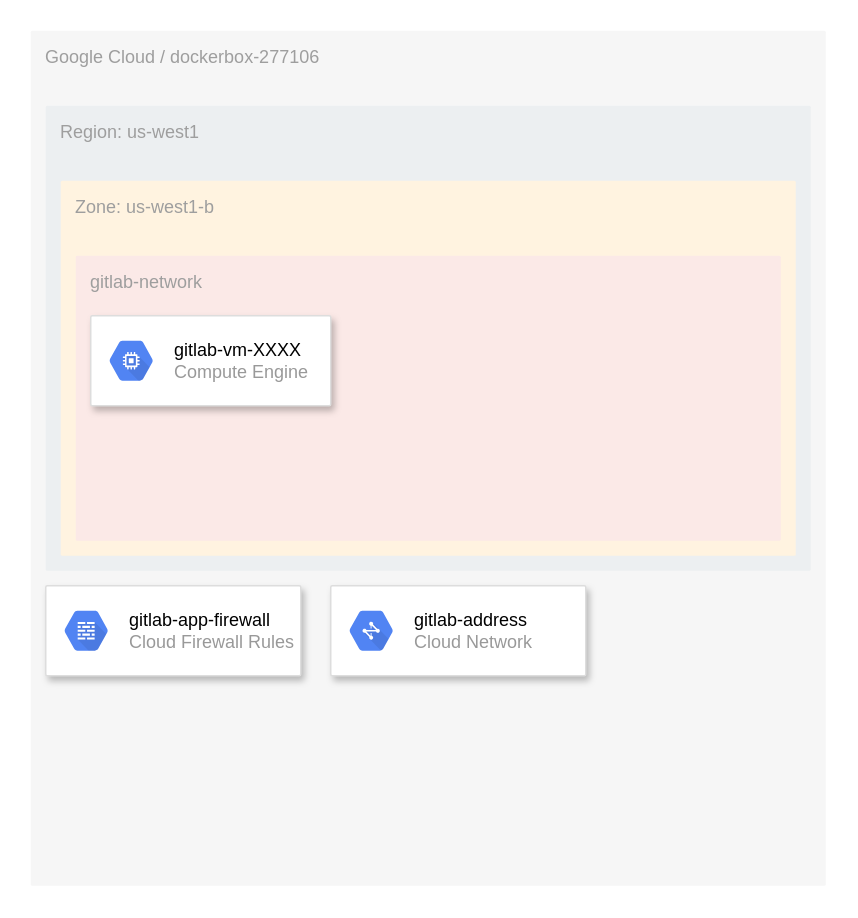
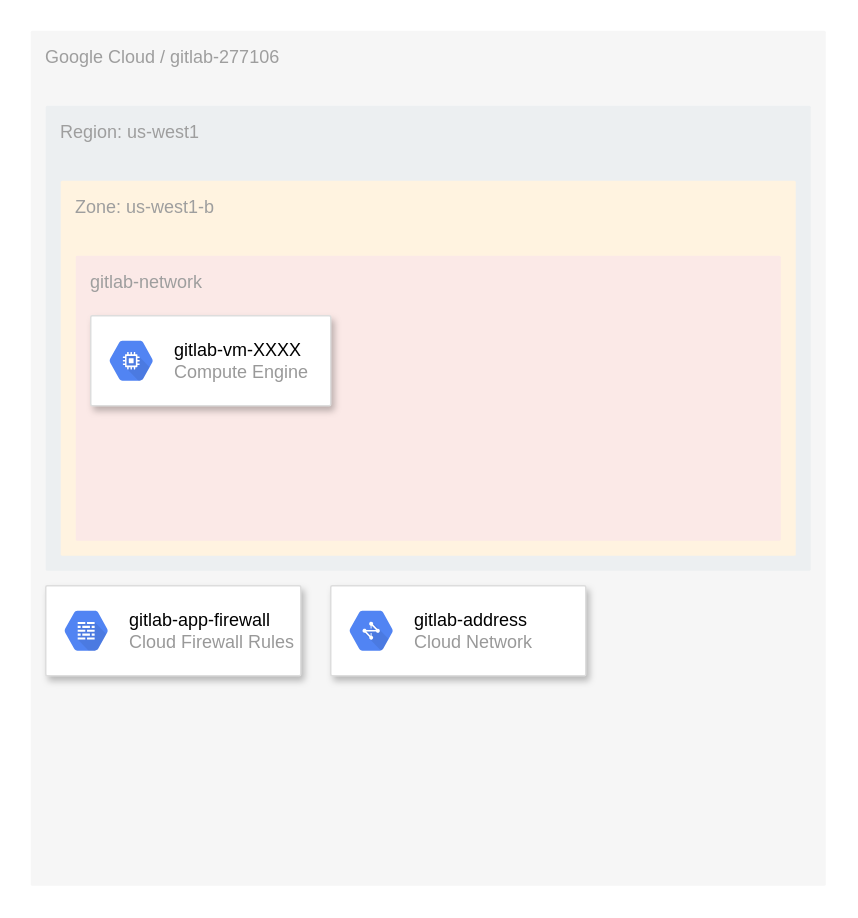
node "Google Cloud / dockerbox-277106": label "Google Cloud / dockerbox-277106" -> "Google Cloud / gitlab-277106"
